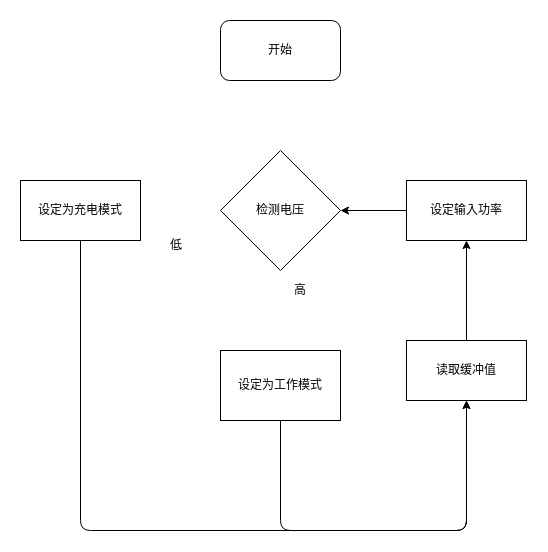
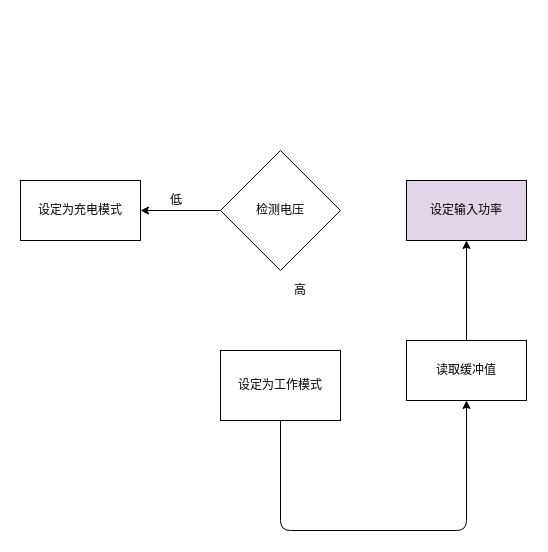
node "开始": removed
edge "检测电压" -> "设定为充电模式": added
edge "设定输入功率" -> "检测电压": removed
node "设定输入功率": fillcolor #ffffff -> #e1d5e7
node "低": moved (177, 246) -> (177, 201)
edge "设定为充电模式" -> "读取缓冲值": removed
